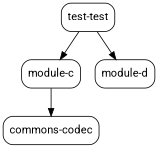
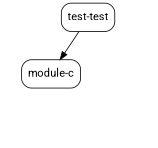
node "module-d": removed
node "commons-codec": removed
